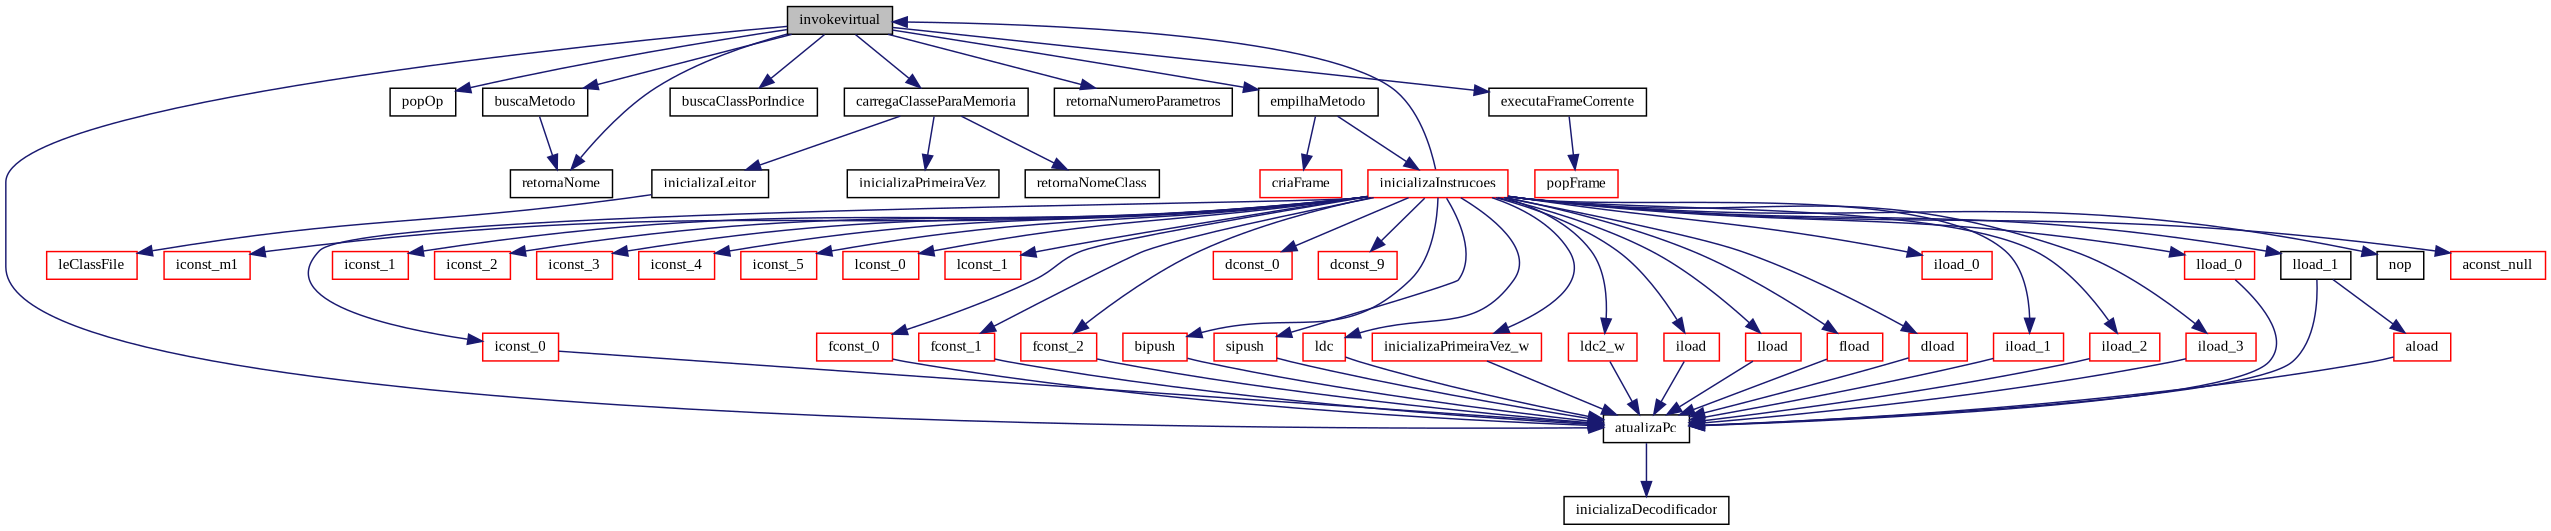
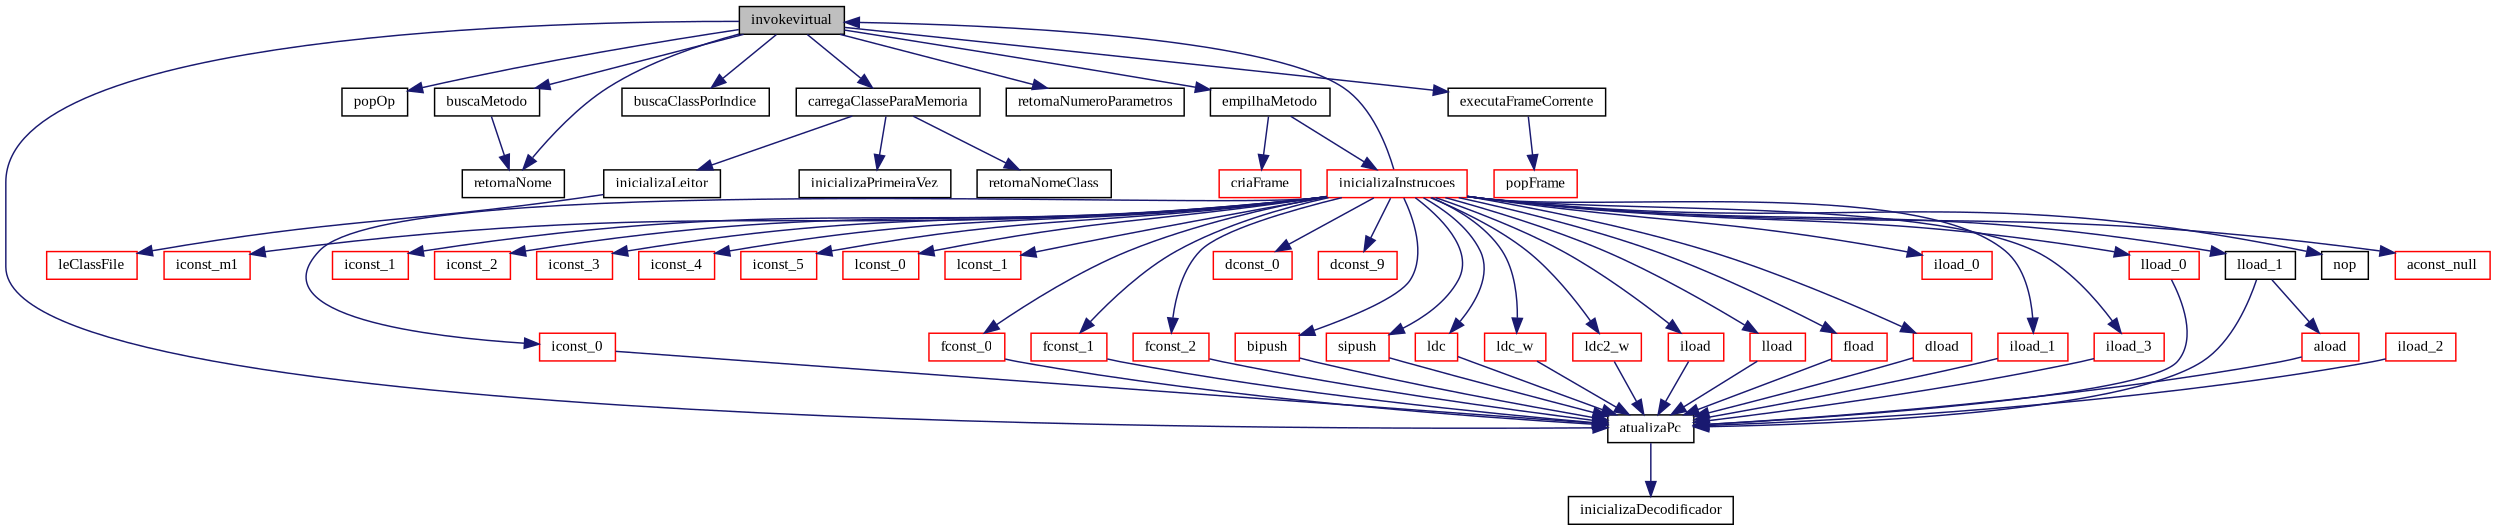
edge "inicializaInstrucoes" -> "iload_2": removed
node "inicializaPrimeiraVez_w": label "inicializaPrimeiraVez_w" -> "ldc_w"
